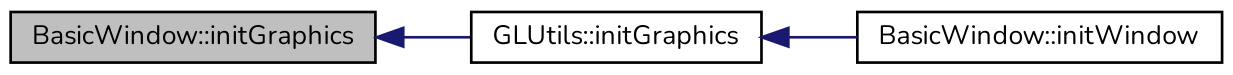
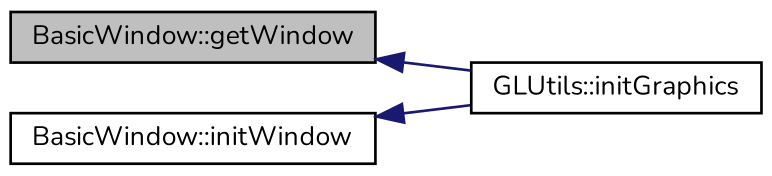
node "BasicWindow::initGraphics": label "BasicWindow::initGraphics" -> "BasicWindow::getWindow"
edge "BasicWindow::initWindow" -> "GLUtils::initGraphics": reversed
